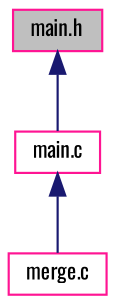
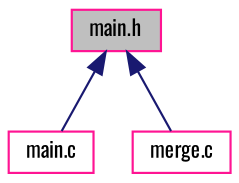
edge "merge.c" -> "main.c": now "merge.c" -> "main.h"
